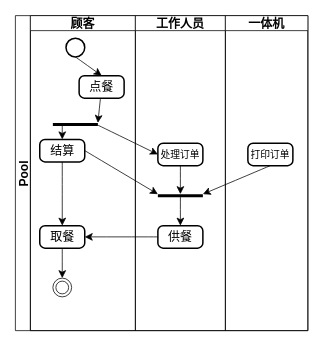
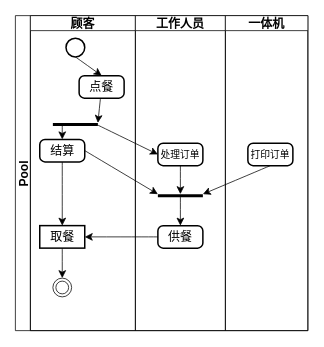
node "取餐": shape rounded rectangle -> rectangle
